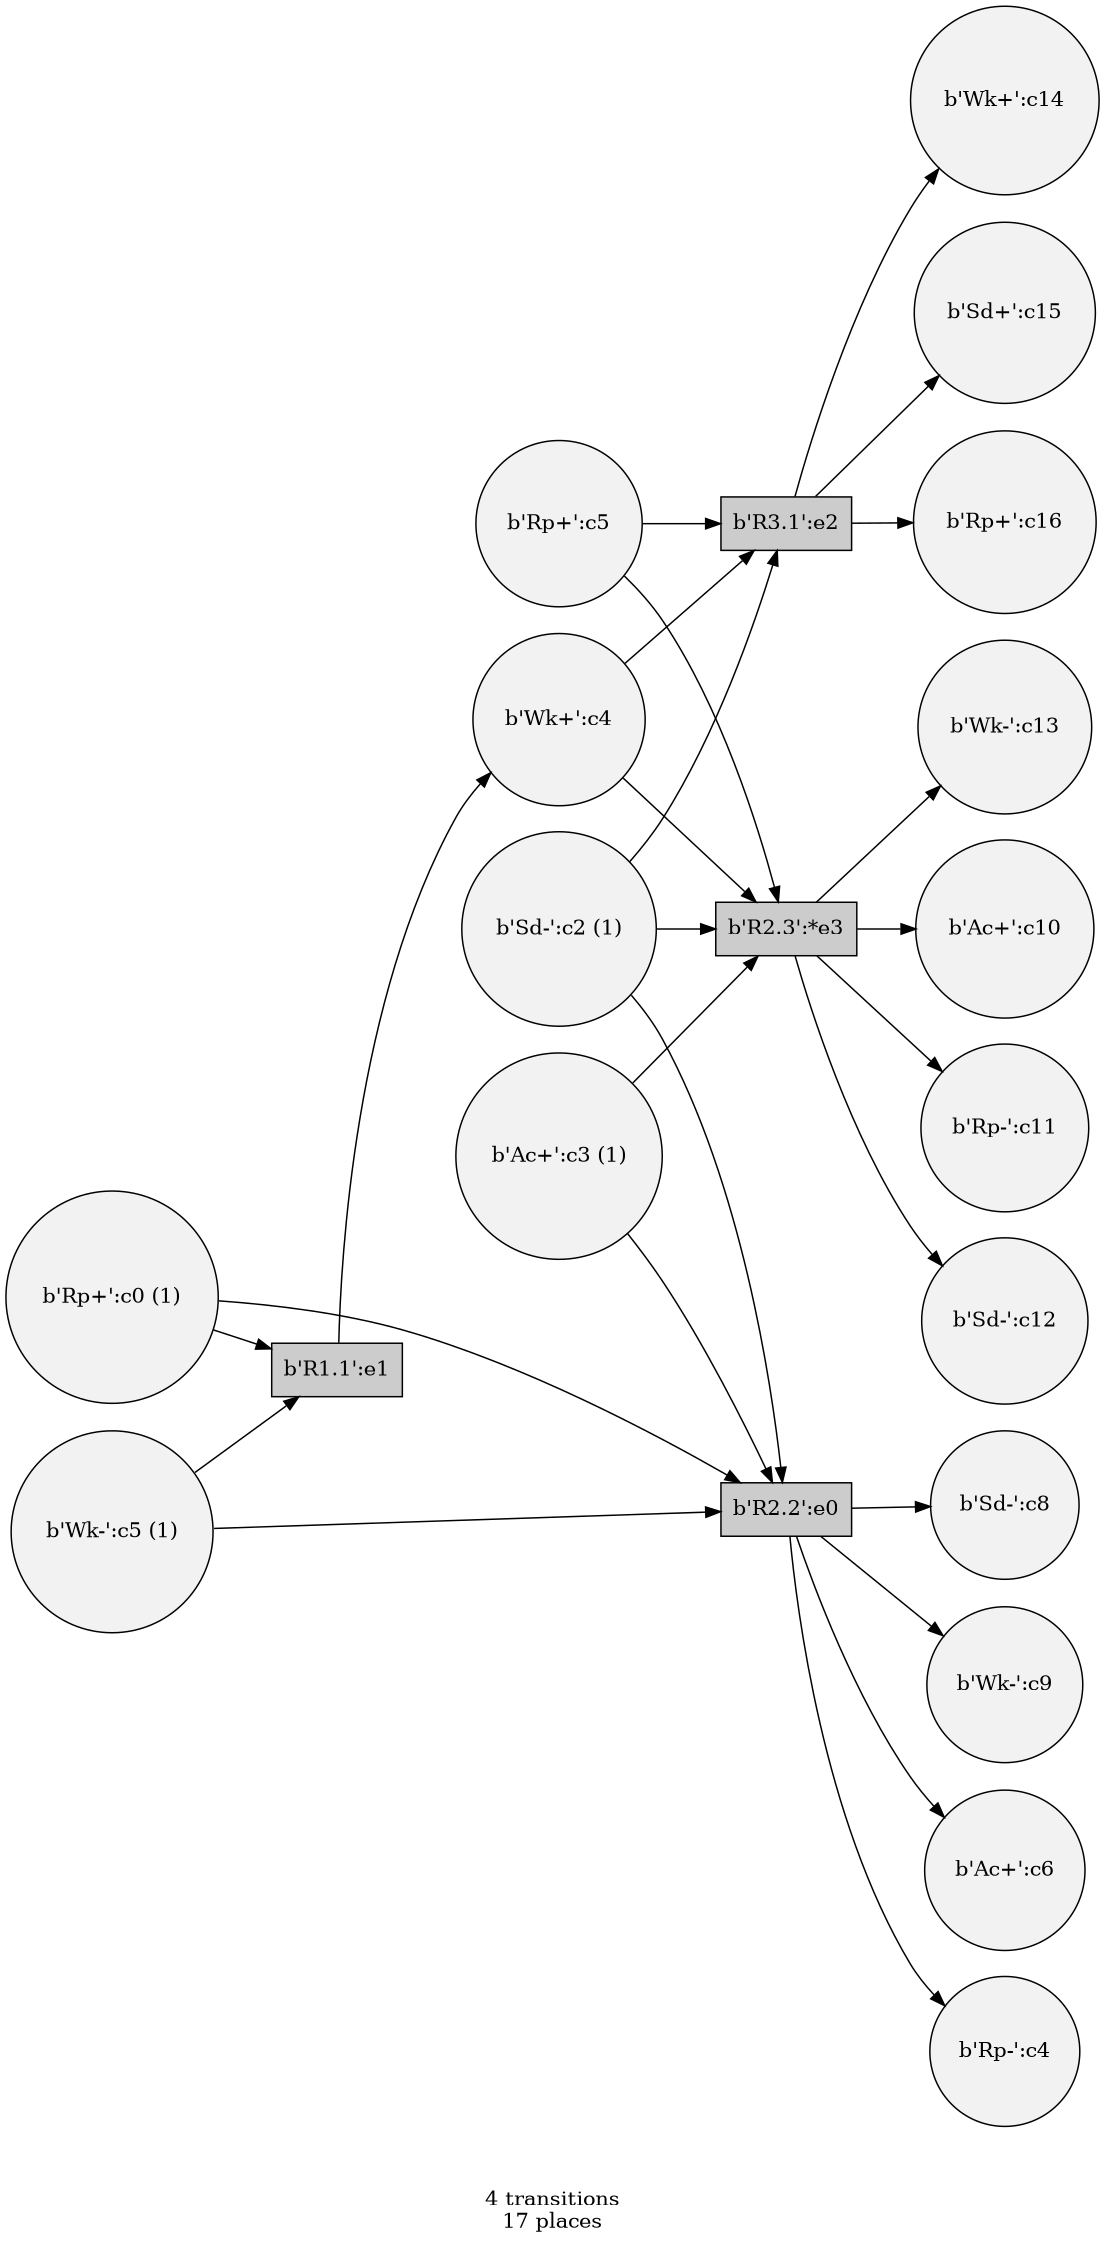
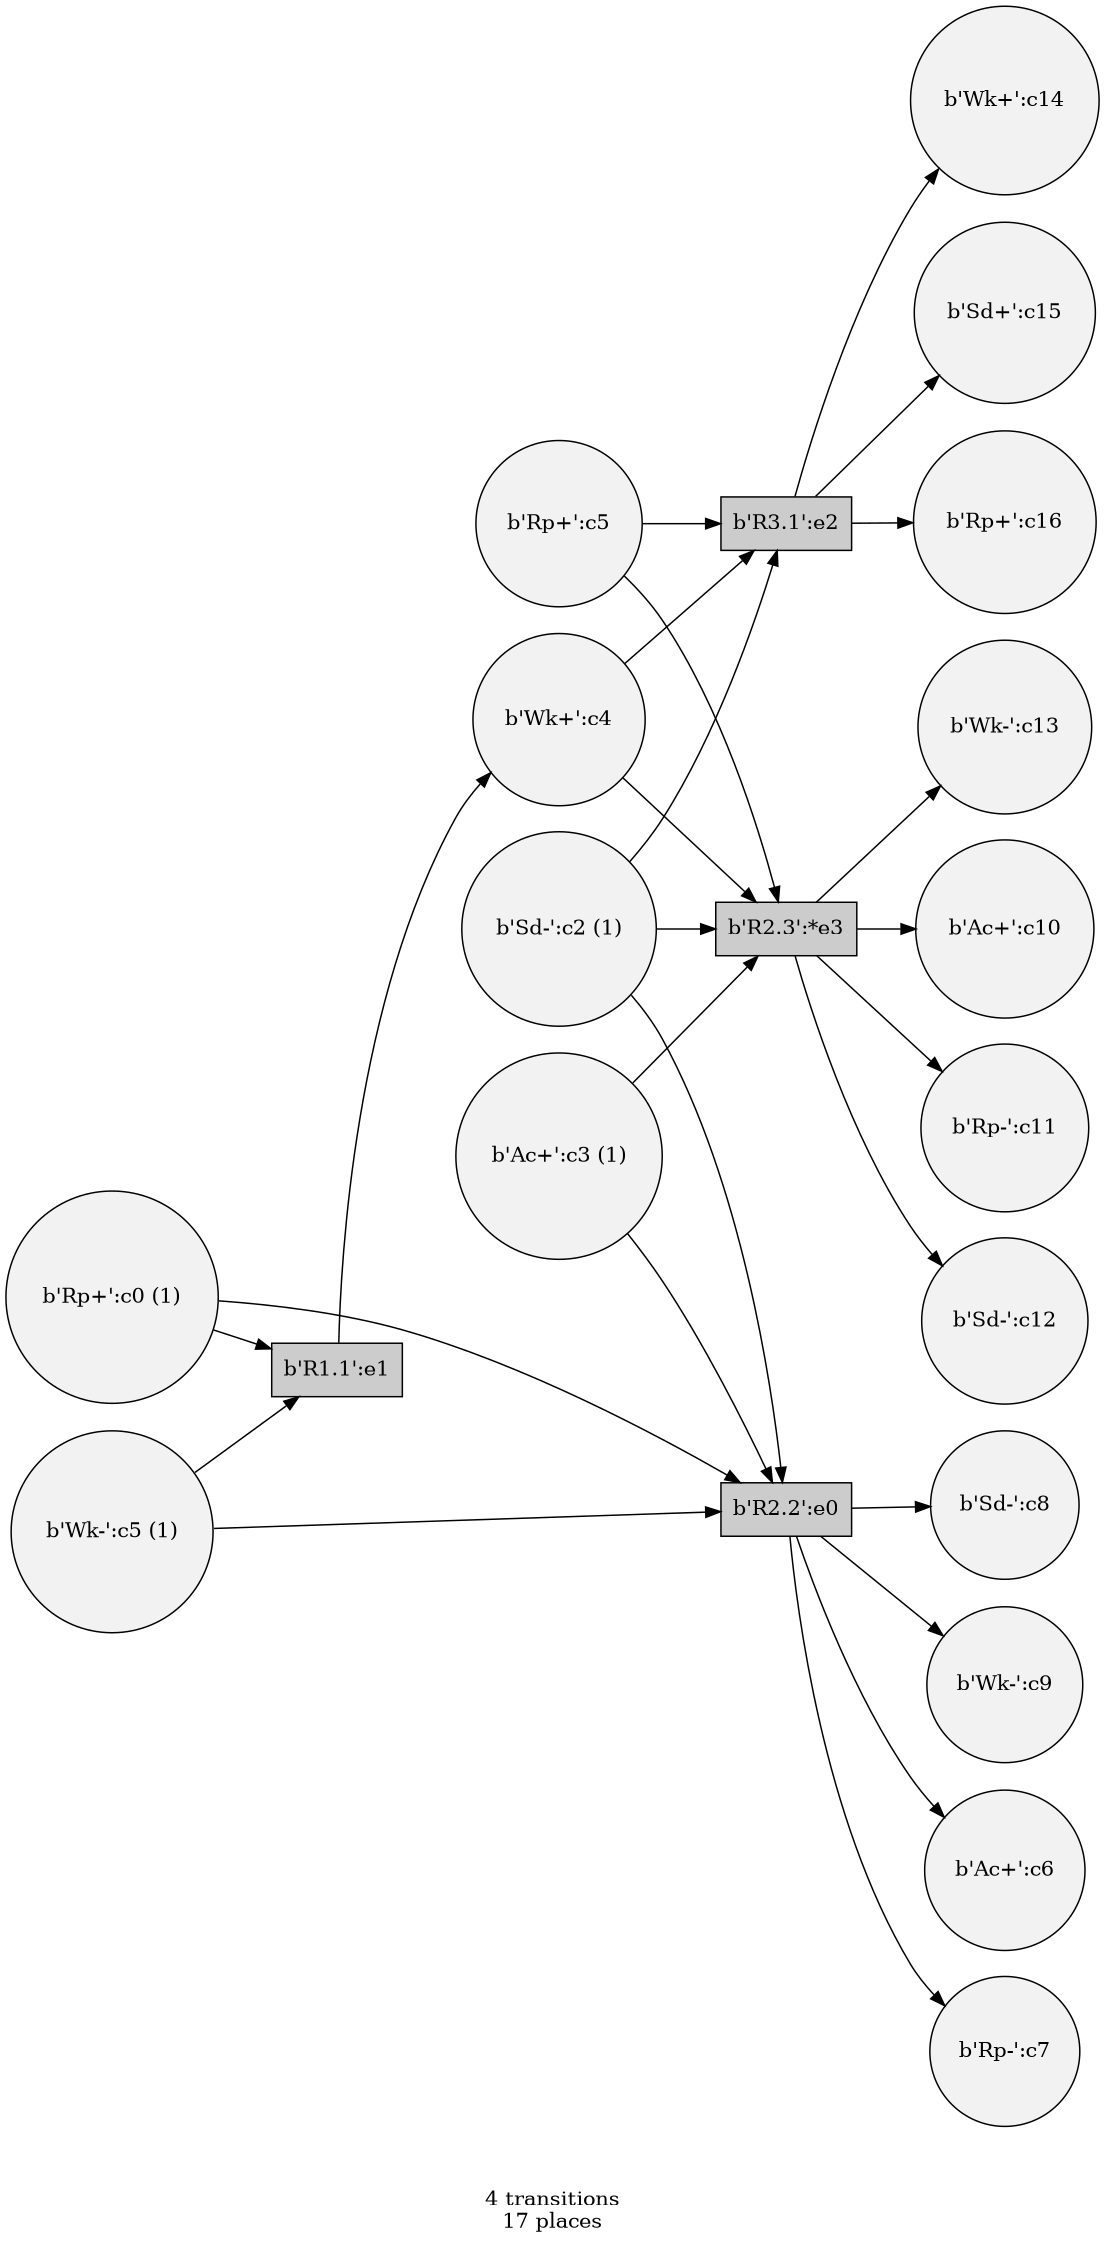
node "b'Rp-':c4": label "b'Rp-':c4" -> "b'Rp-':c7"
